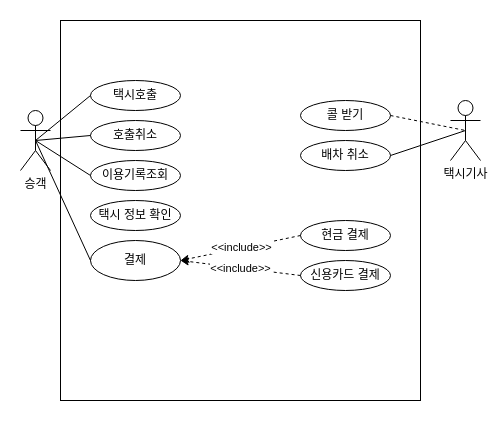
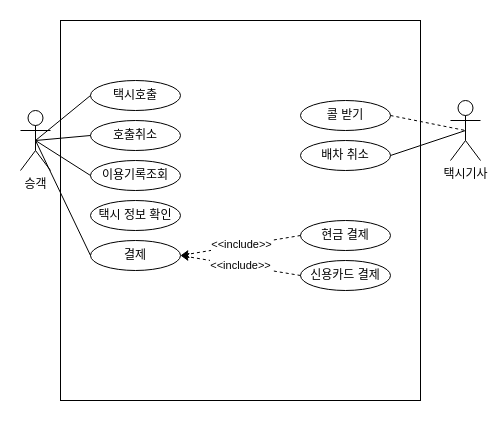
node "결제": size 90x40 -> 90x30
